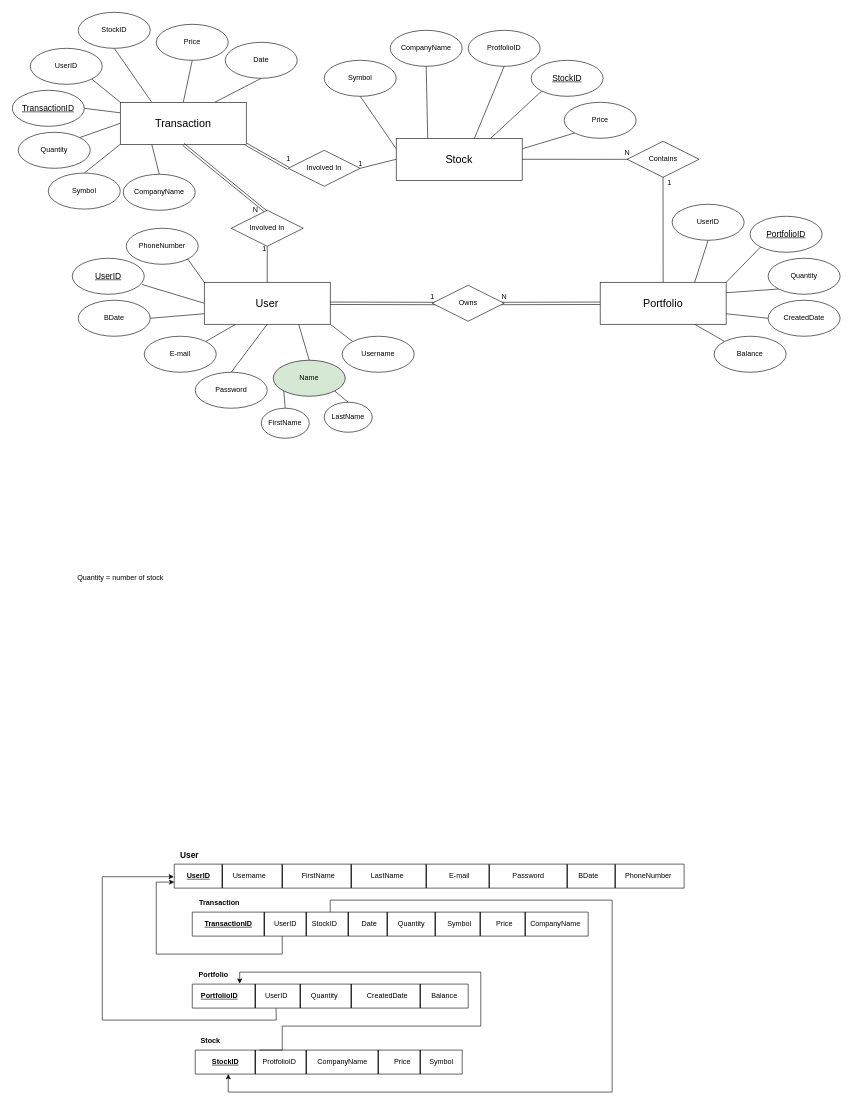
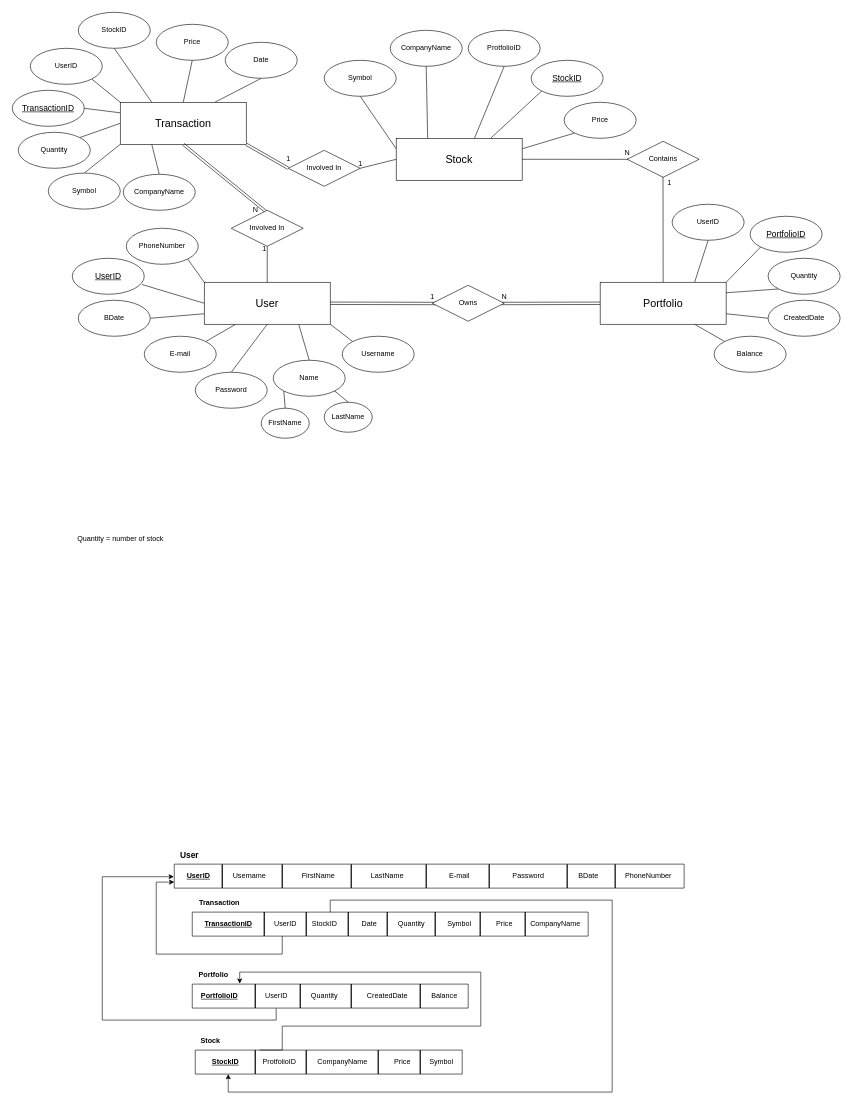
node "Name": fillcolor #d5e8d4 -> #ffffff
node "Quantity = number of stock": moved (120, 578) -> (120, 539)
